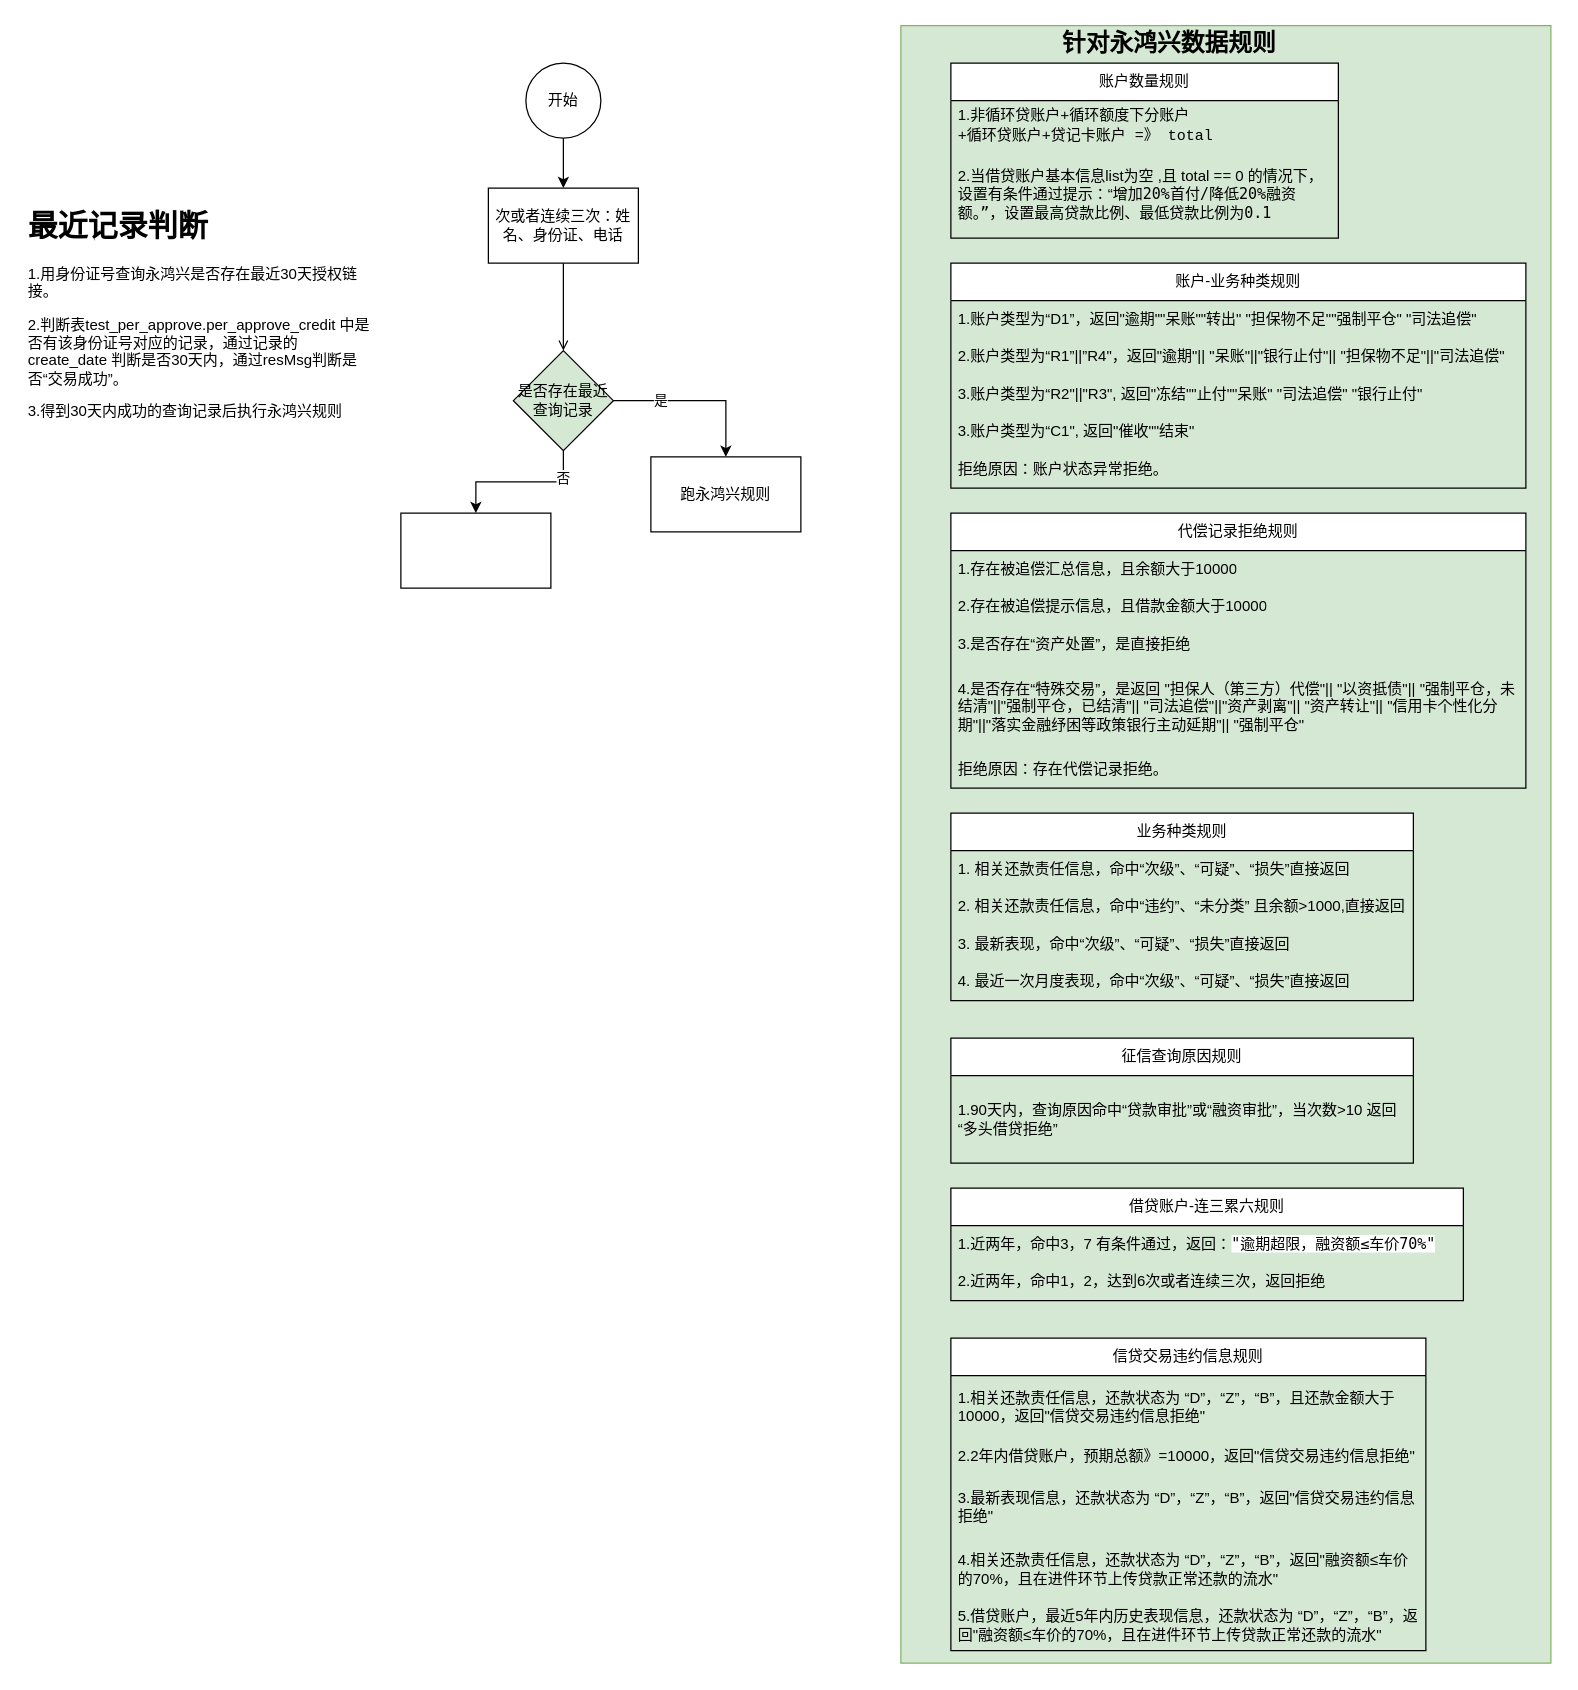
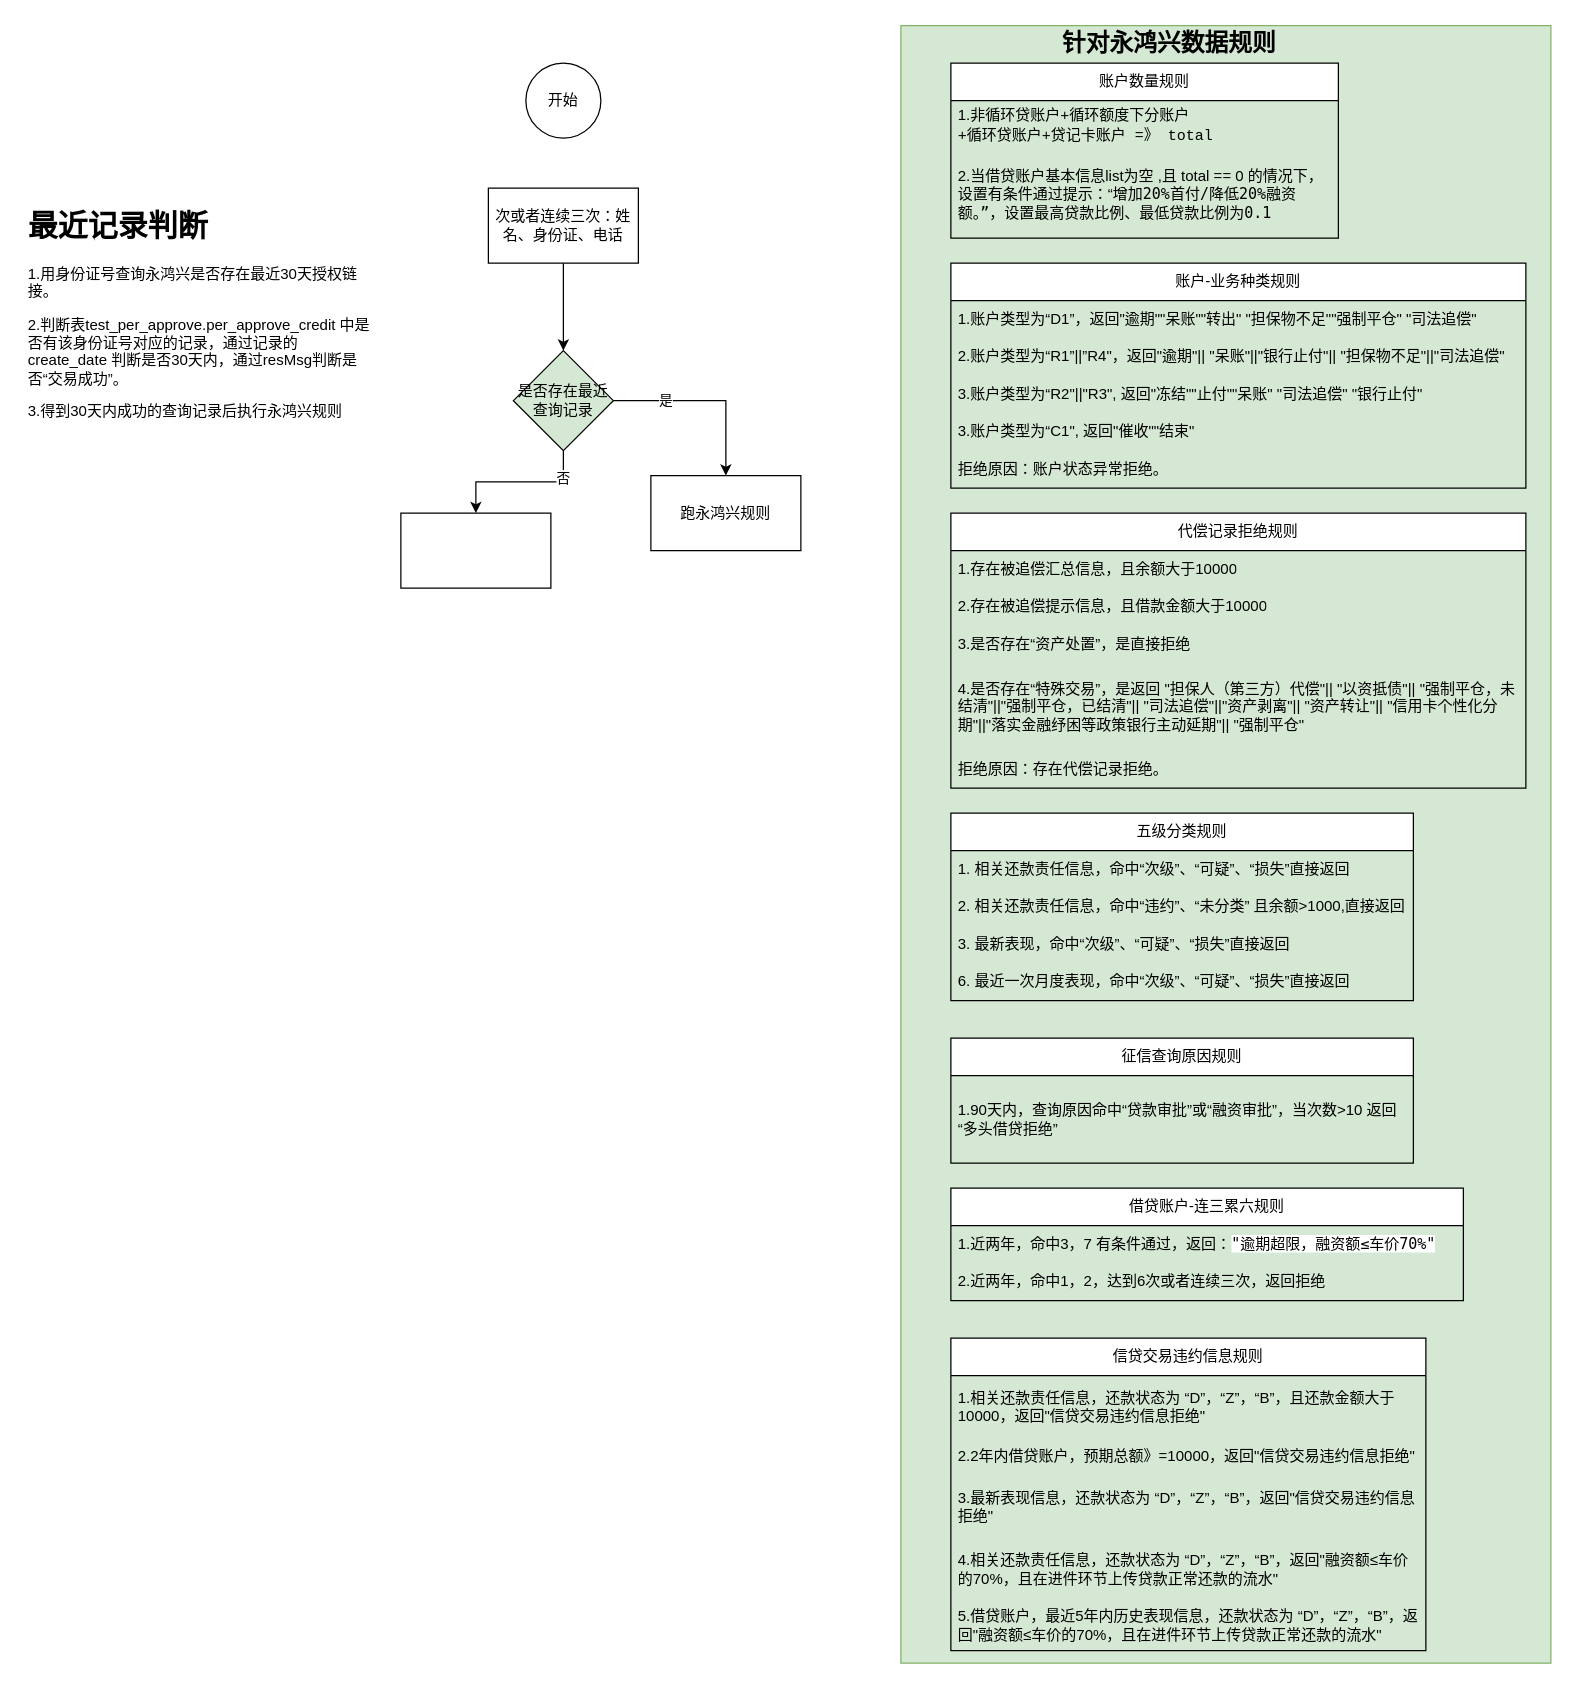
edge "开始" -> "次或者连续三次：姓名、身份证、电话": removed
edge "次或者连续三次：姓名、身份证、电话" -> "是否存在最近查询记录": arrowhead open -> classic
node "跑永鸿兴规则": moved (726, 494) -> (726, 513)
node "业务种类规则": label "业务种类规则" -> "五级分类规则"
node "4. 最近一次月度表现，命中“次级”、“可疑”、“损失”直接返回": label "4. 最近一次月度表现，命中“次级”、“可疑”、“损失”直接返回" -> "6. 最近一次月度表现，命中“次级”、“可疑”、“损失”直接返回"
